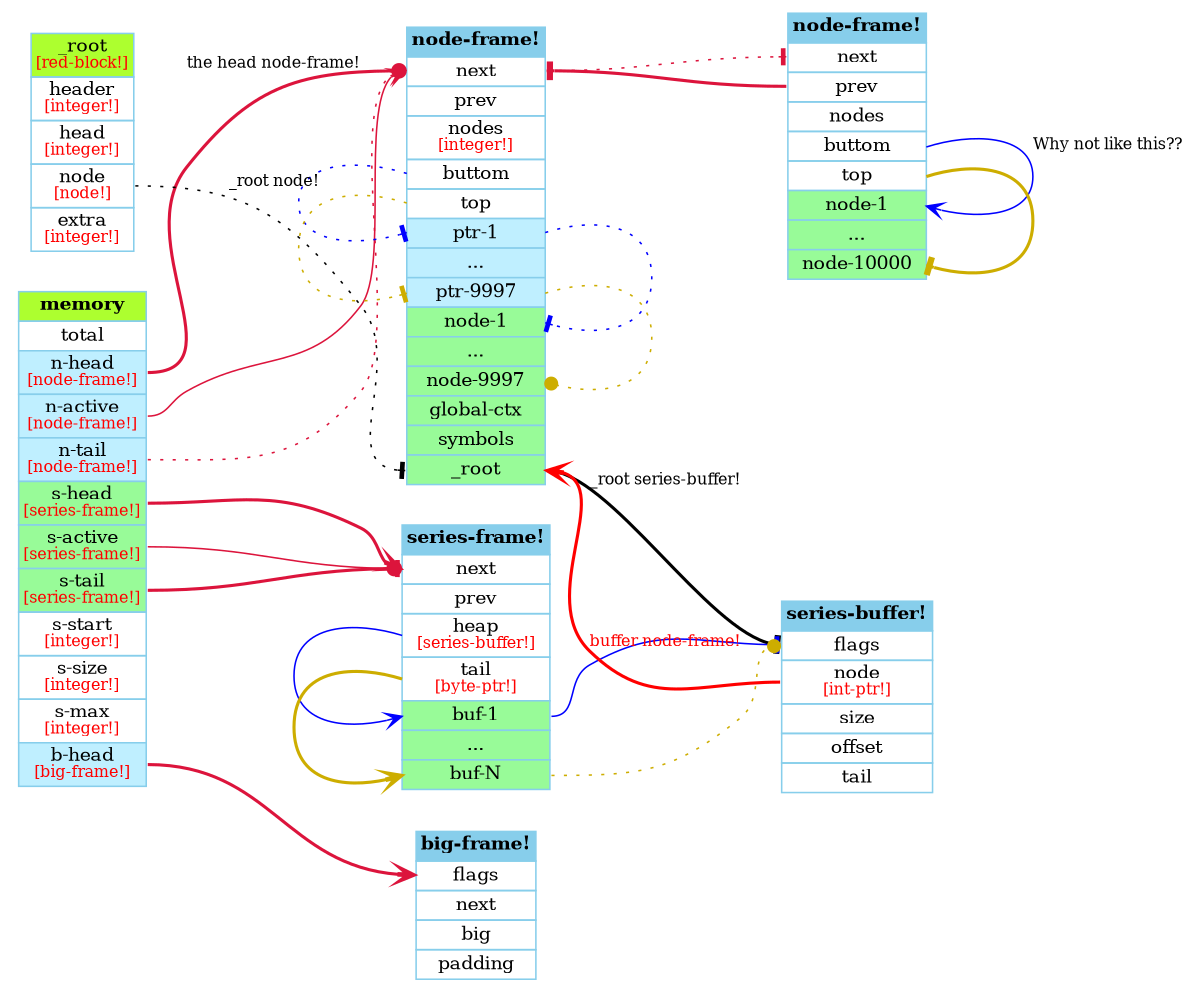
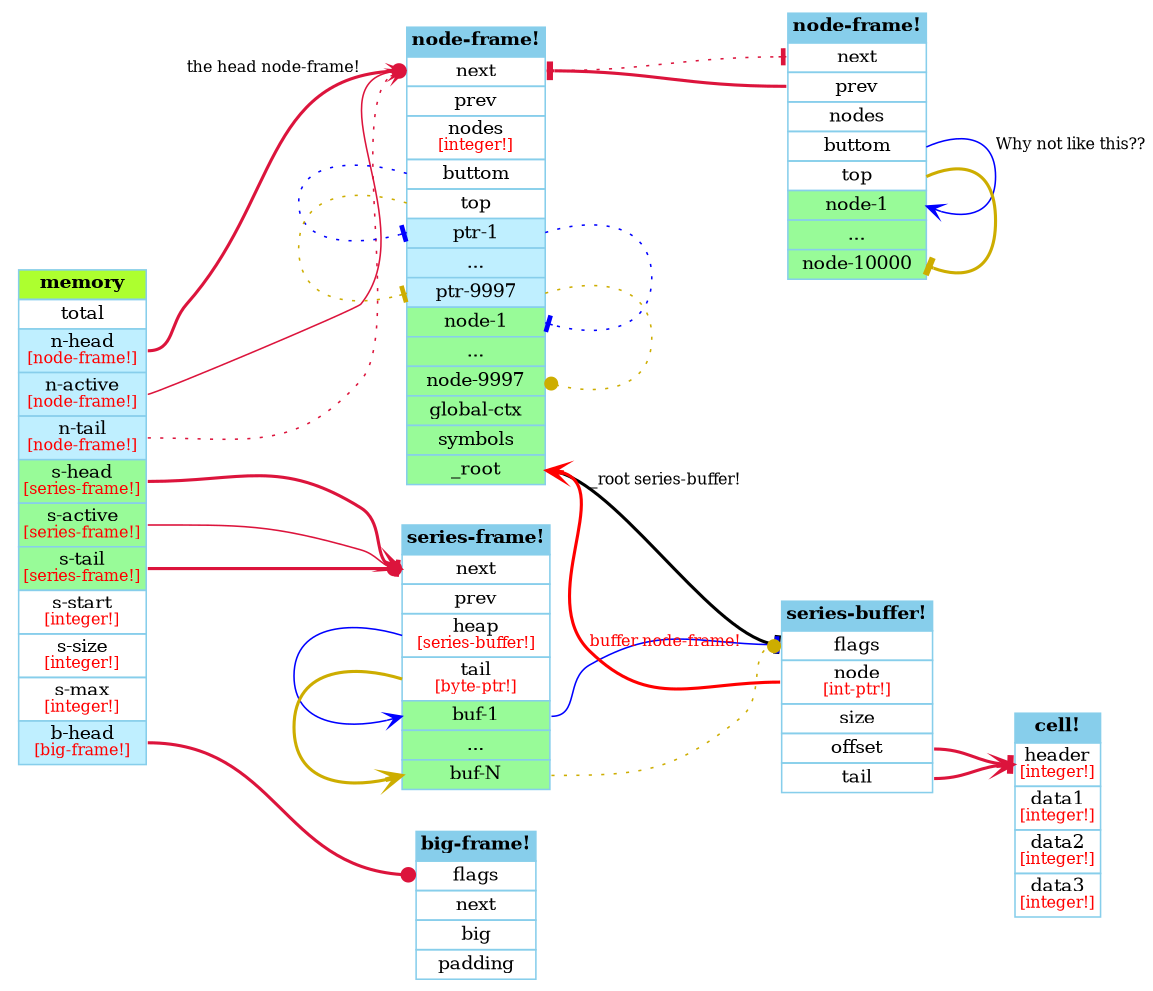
node "_root": removed
node "cell!": added
edge "memory" -> "big-frame!": arrowhead vee -> dot
